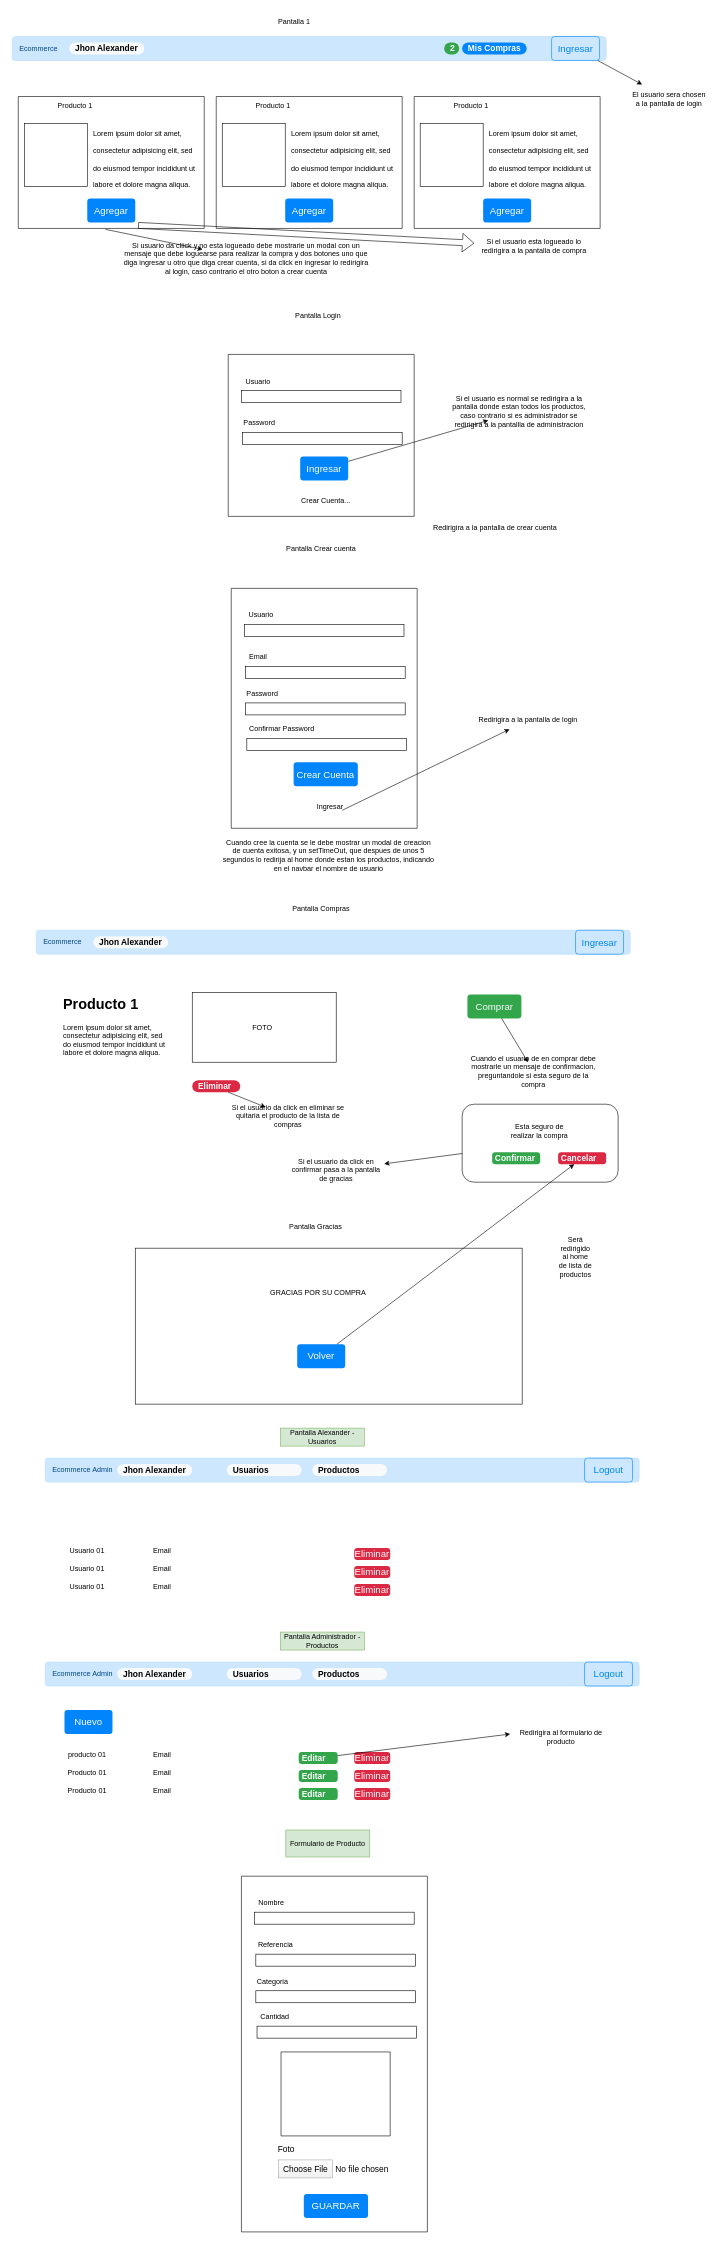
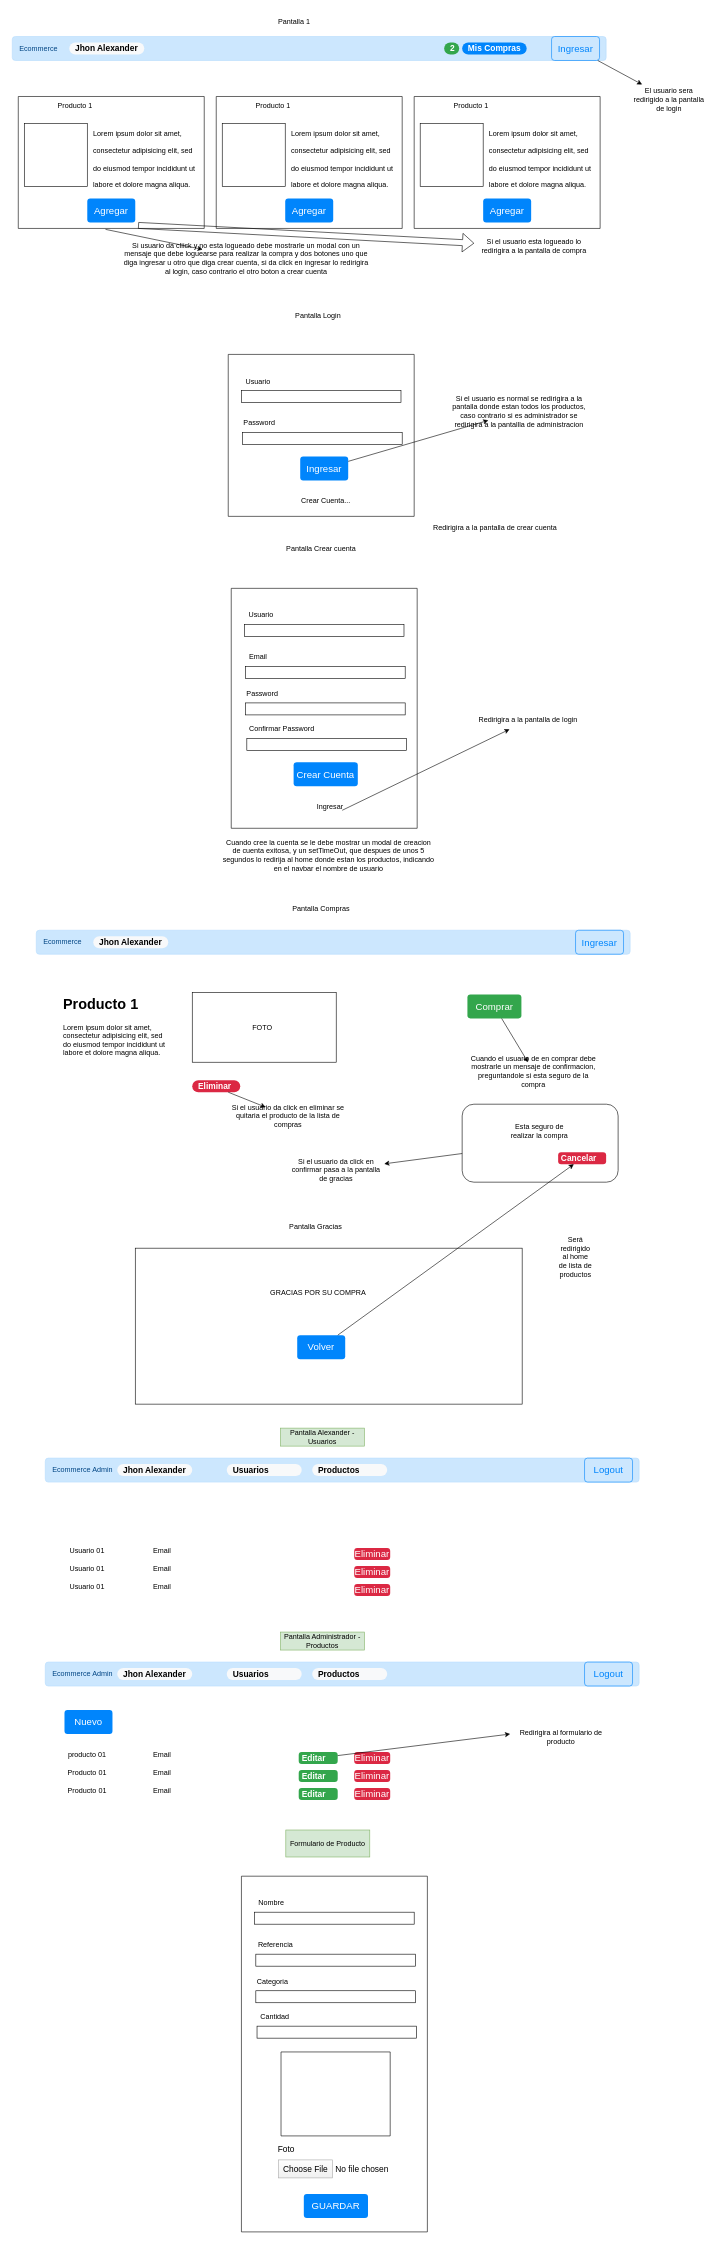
node "El usuario sera chosen a la pantalla de login": label "El usuario sera chosen a la pantalla de login" -> "El usuario sera redirigido a la pantalla de login"
node "Confirmar": removed
node "Volver": moved (321, 1356) -> (321, 1347)
